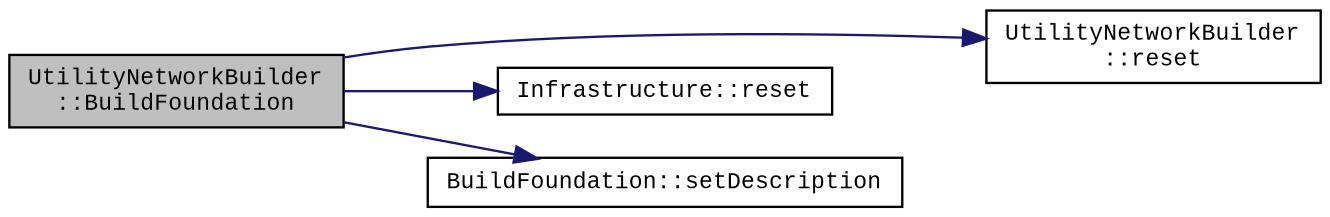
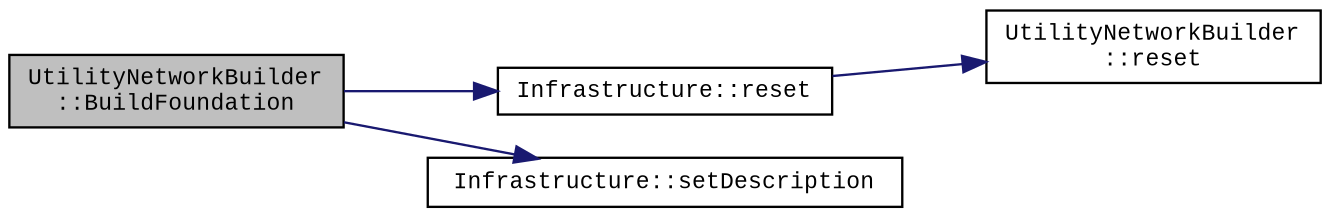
edge "UtilityNetworkBuilder ::BuildFoundation" -> "UtilityNetworkBuilder ::reset": now "Infrastructure::reset" -> "UtilityNetworkBuilder ::reset"
node "BuildFoundation::setDescription": label "BuildFoundation::setDescription" -> "Infrastructure::setDescription"
